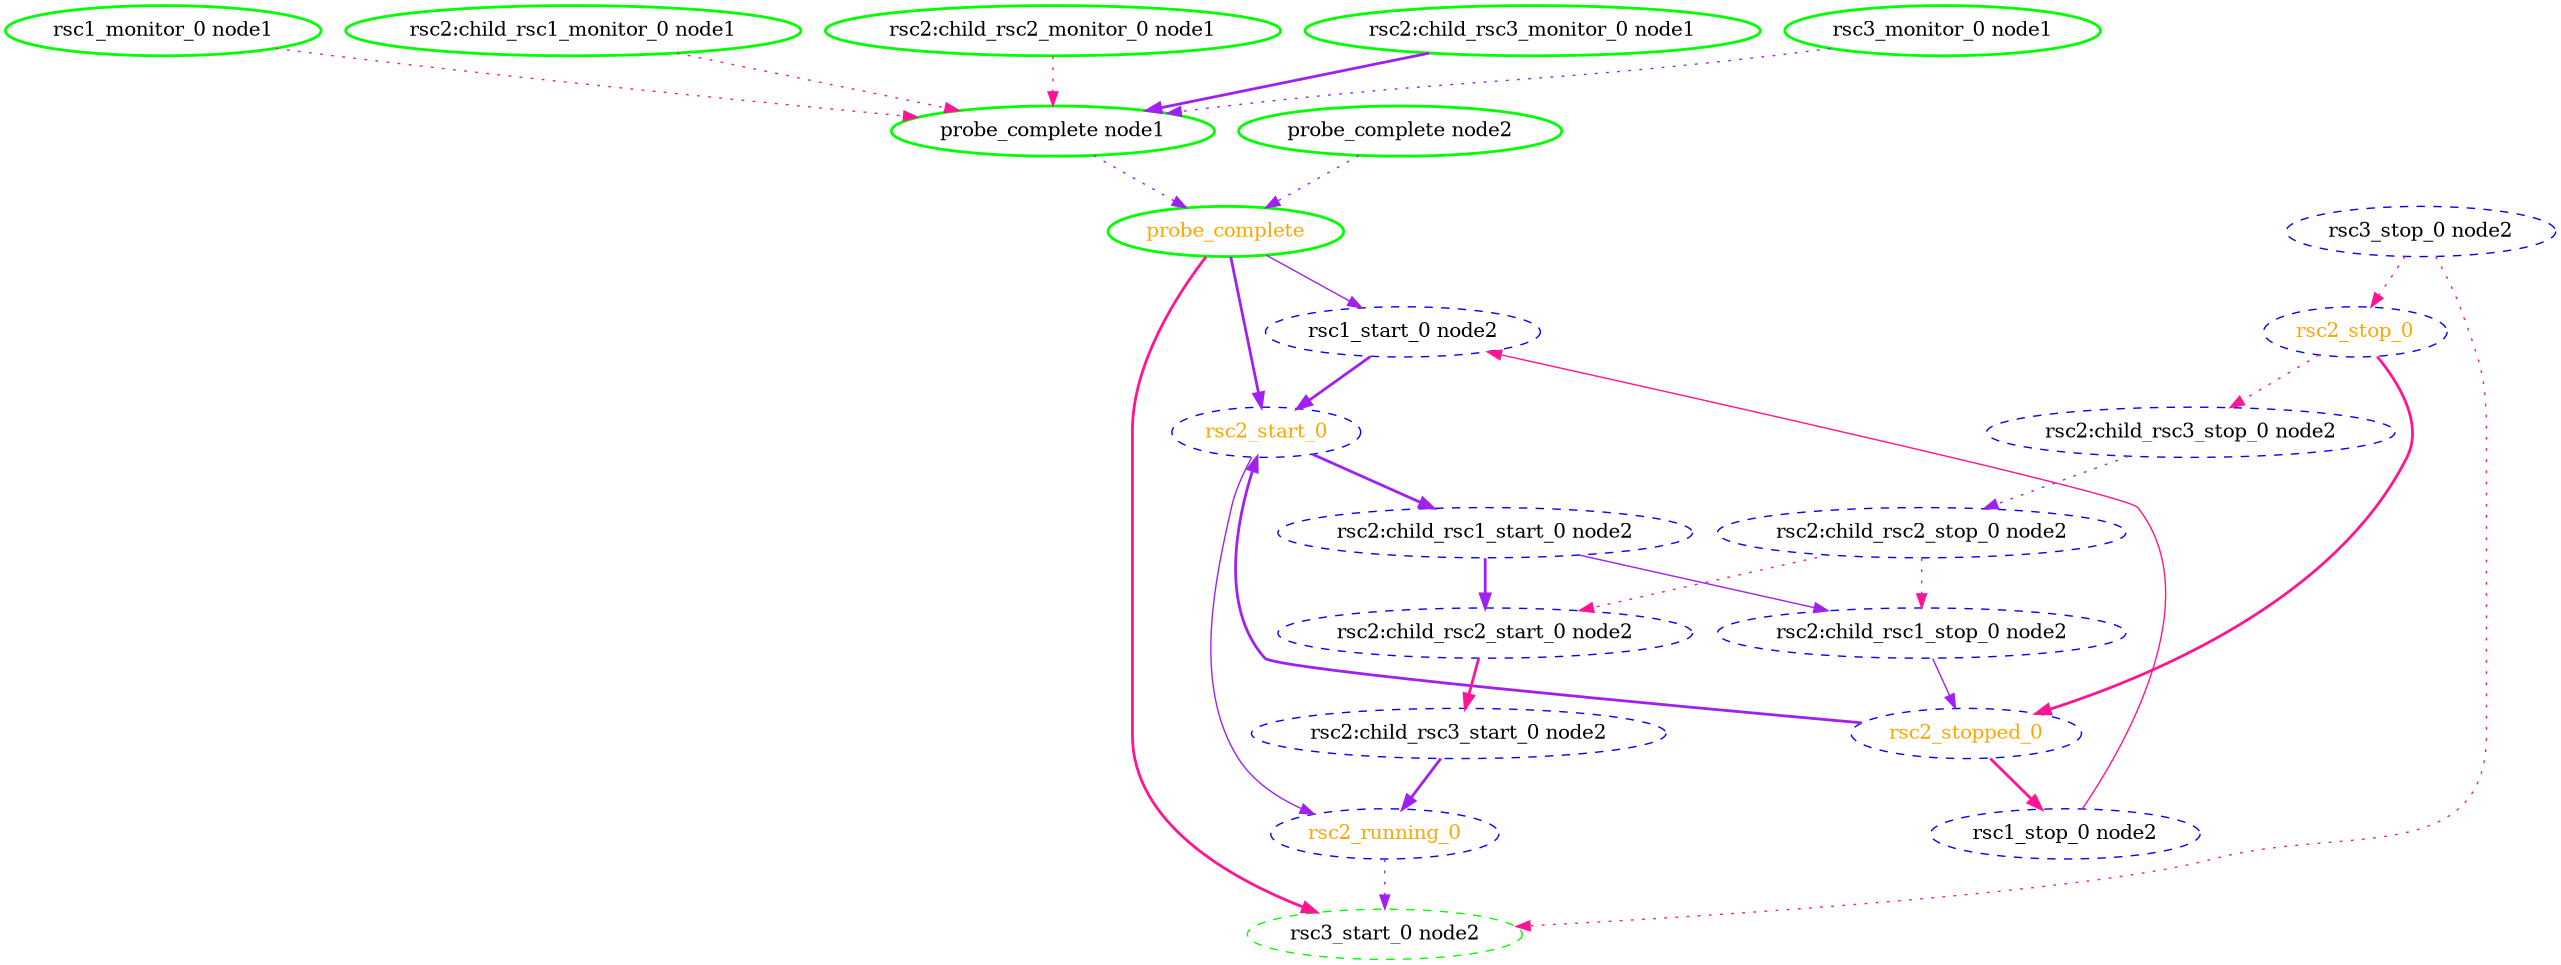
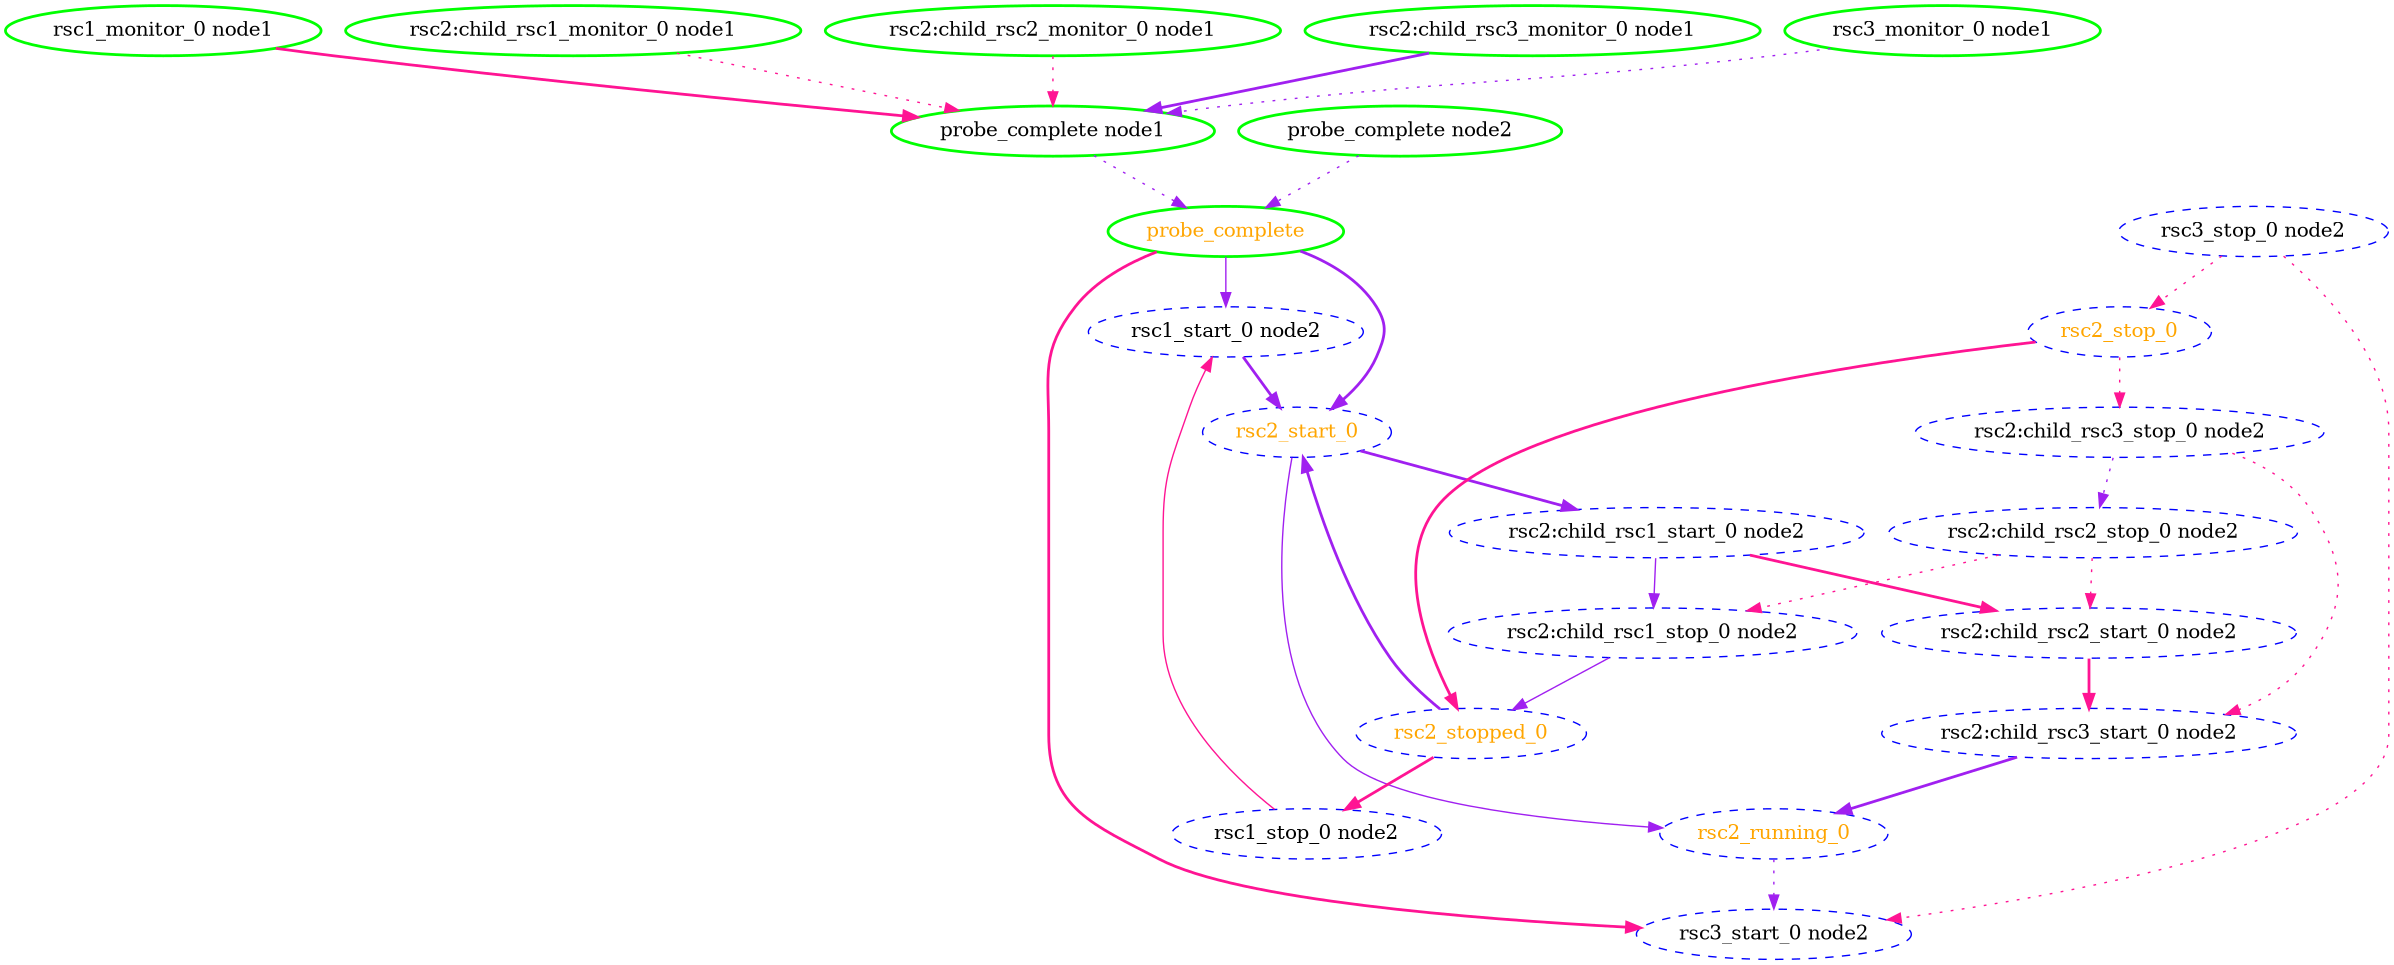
edge "rsc1_monitor_0 node1" -> "probe_complete node1": style dotted -> bold
edge "rsc2:child_rsc1_start_0 node2" -> "rsc2:child_rsc2_start_0 node2": color purple -> deeppink
edge "rsc2:child_rsc3_stop_0 node2" -> "rsc2:child_rsc3_start_0 node2": added
node "rsc3_start_0 node2": color green -> blue
